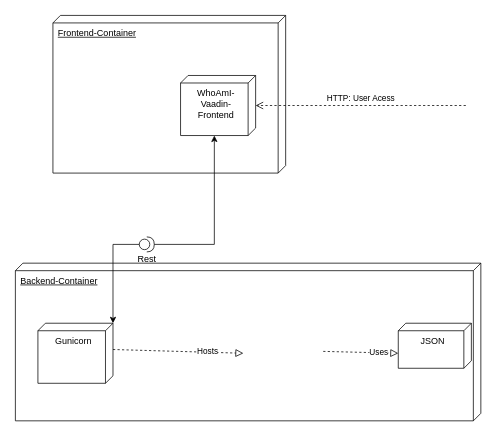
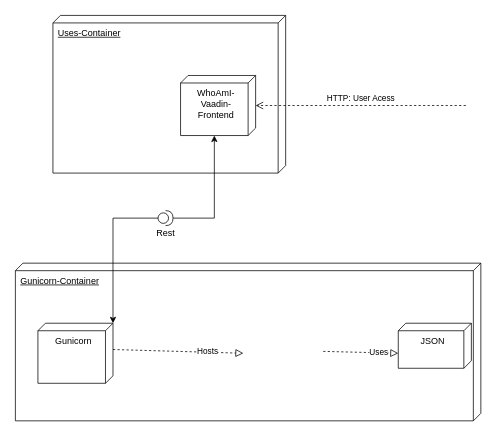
node "Frontend-Container": label "Frontend-Container" -> "Uses-Container"
node "Rest": moved (147, 244) -> (165, 218)
node "Backend-Container": label "Backend-Container" -> "Gunicorn-Container"
